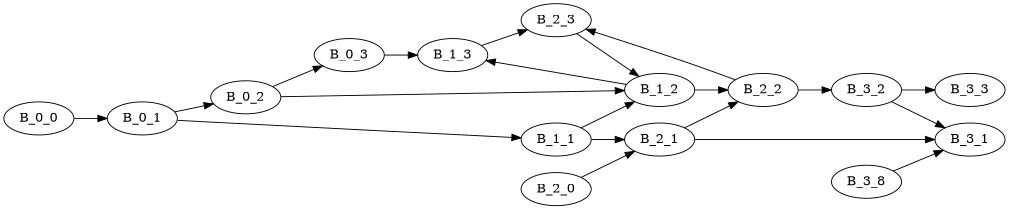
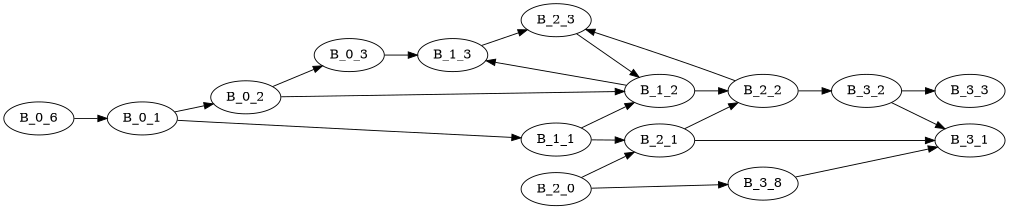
node "B_0_0": label "B_0_0" -> "B_0_6"
edge "B_2_0" -> "B_3_8": added
